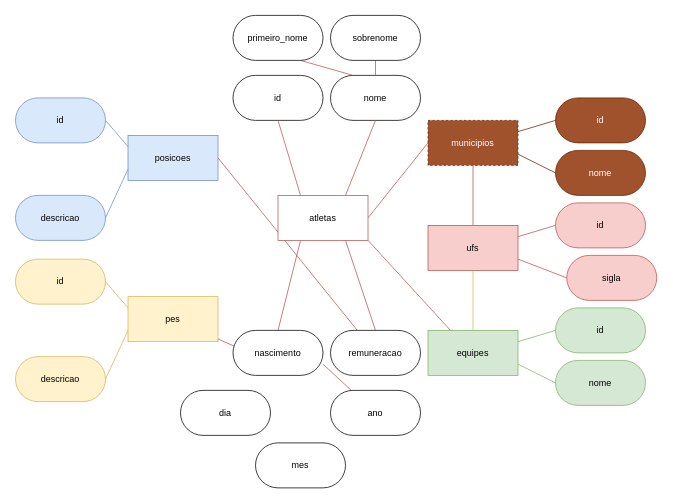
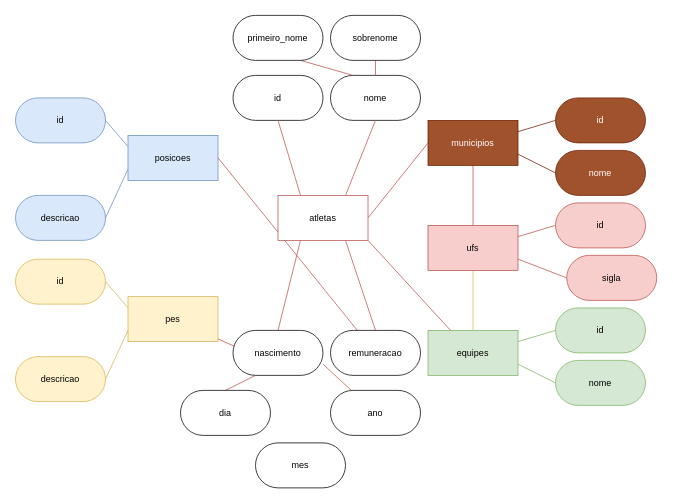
node "municipios": style dashed -> solid
edge "nascimento" -- "dia": added
